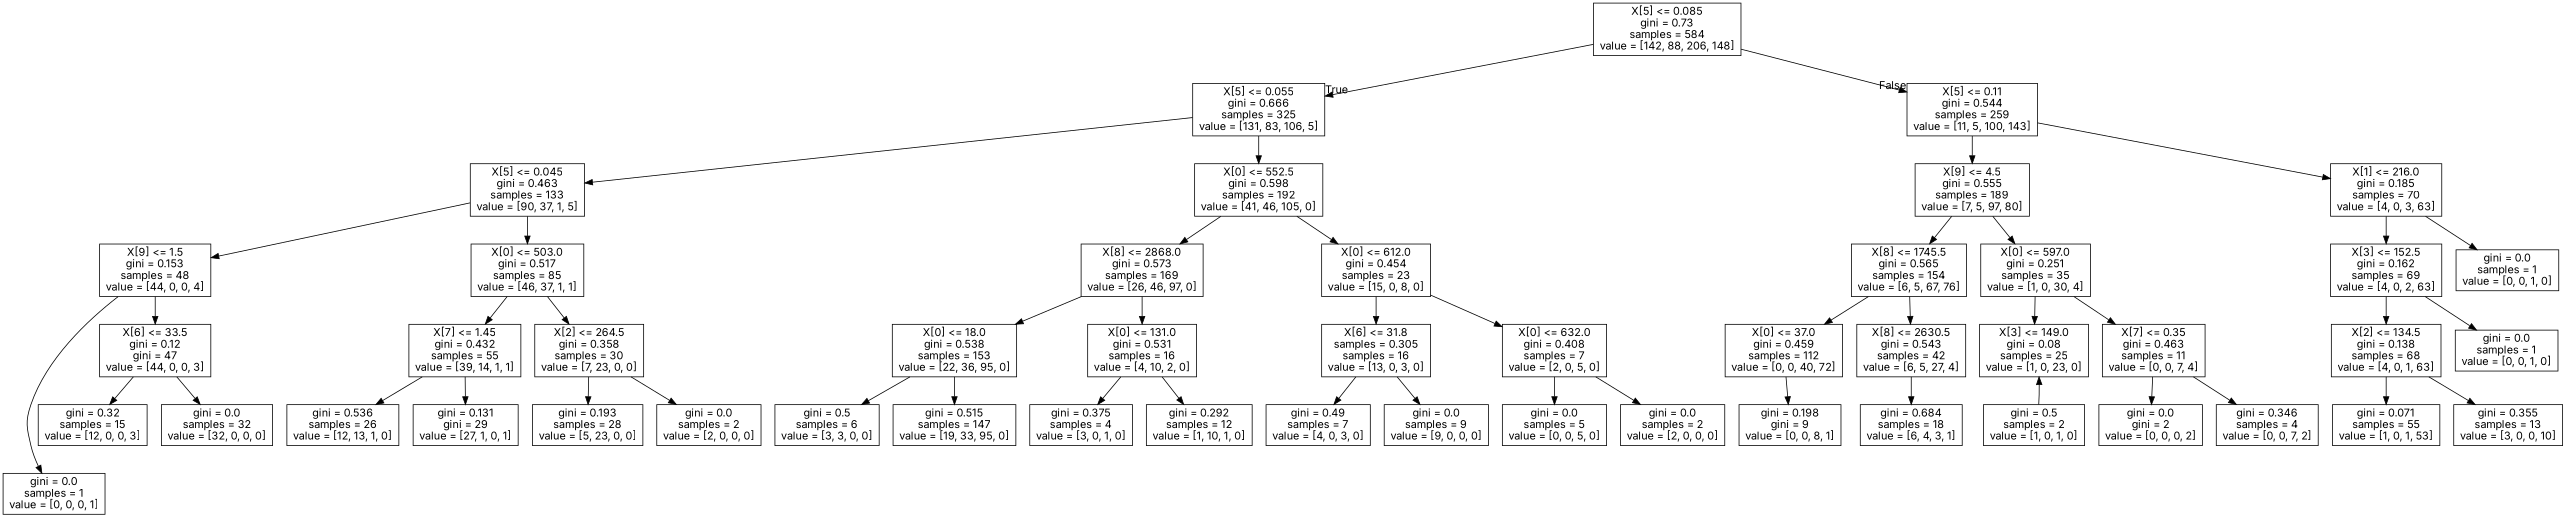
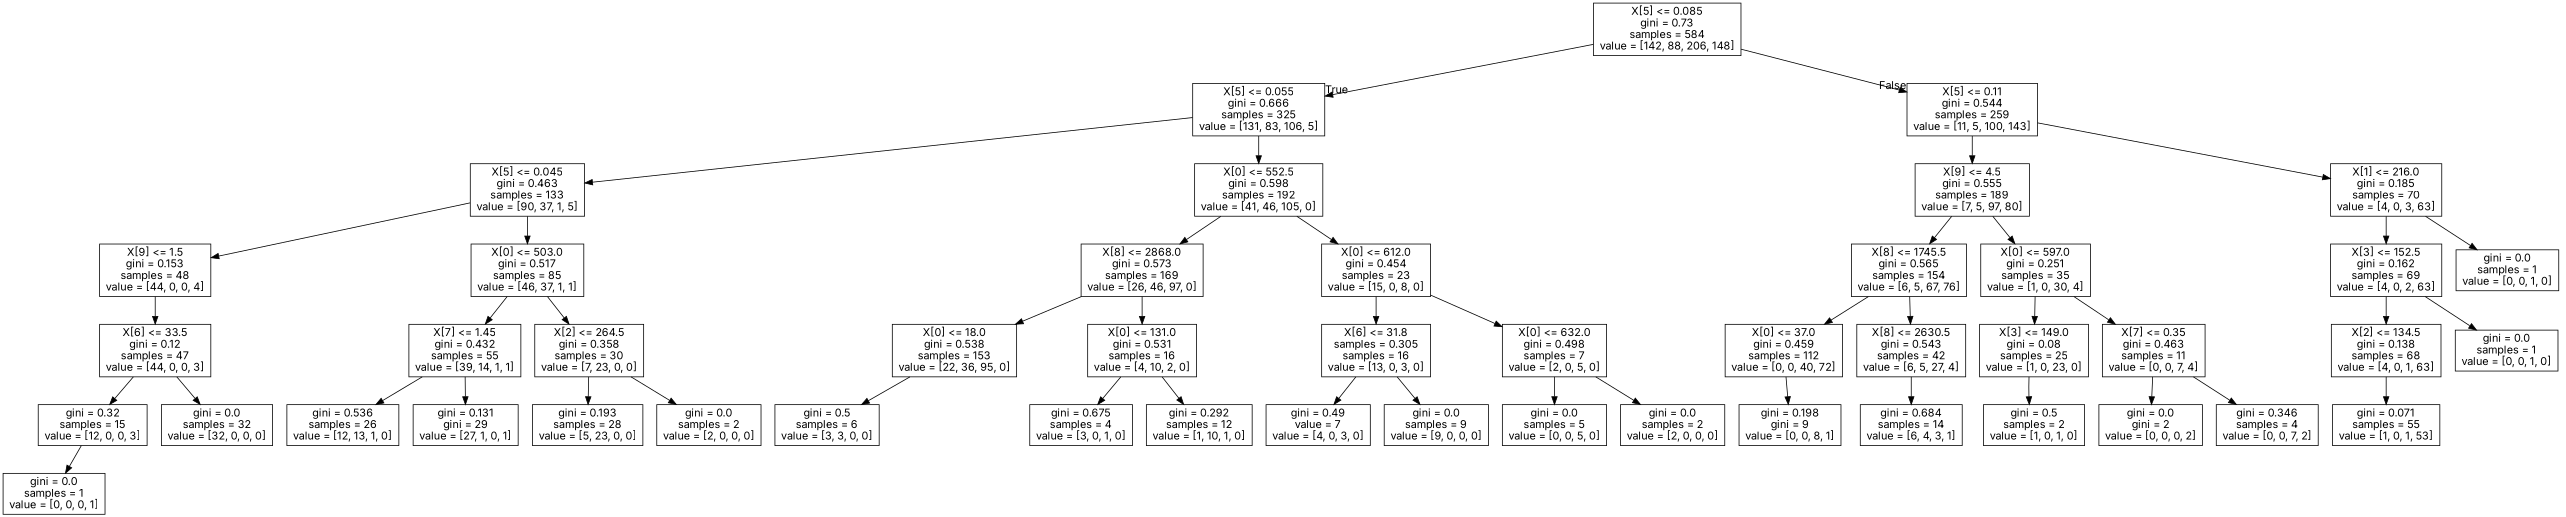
node "X[6] <= 33.5 gini = 0.12 gini = 47 value = [44, 0, 0, 3]": label "X[6] <= 33.5 gini = 0.12 gini = 47 value = [44, 0, 0, 3]" -> "X[6] <= 33.5 gini = 0.12 samples = 47 value = [44, 0, 0, 3]"
node "X[0] <= 632.0 gini = 0.408 samples = 7 value = [2, 0, 5, 0]": label "X[0] <= 632.0 gini = 0.408 samples = 7 value = [2, 0, 5, 0]" -> "X[0] <= 632.0 gini = 0.498 samples = 7 value = [2, 0, 5, 0]"
edge "X[9] <= 1.5 gini = 0.153 samples = 48 value = [44, 0, 0, 4]" -> "gini = 0.0 samples = 1 value = [0, 0, 0, 1]": now "gini = 0.32 samples = 15 value = [12, 0, 0, 3]" -> "gini = 0.0 samples = 1 value = [0, 0, 0, 1]"
edge "gini = 0.5 samples = 2 value = [1, 0, 1, 0]" -> "X[3] <= 149.0 gini = 0.08 samples = 25 value = [1, 0, 23, 0]": reversed
node "gini = 0.515 samples = 147 value = [19, 33, 95, 0]": removed
node "gini = 0.375 samples = 4 value = [3, 0, 1, 0]": label "gini = 0.375 samples = 4 value = [3, 0, 1, 0]" -> "gini = 0.675 samples = 4 value = [3, 0, 1, 0]"
node "gini = 0.49 samples = 7 value = [4, 0, 3, 0]": label "gini = 0.49 samples = 7 value = [4, 0, 3, 0]" -> "gini = 0.49 value = 7 value = [4, 0, 3, 0]"
node "gini = 0.684 samples = 18 value = [6, 4, 3, 1]": label "gini = 0.684 samples = 18 value = [6, 4, 3, 1]" -> "gini = 0.684 samples = 14 value = [6, 4, 3, 1]"
node "gini = 0.355 samples = 13 value = [3, 0, 0, 10]": removed
